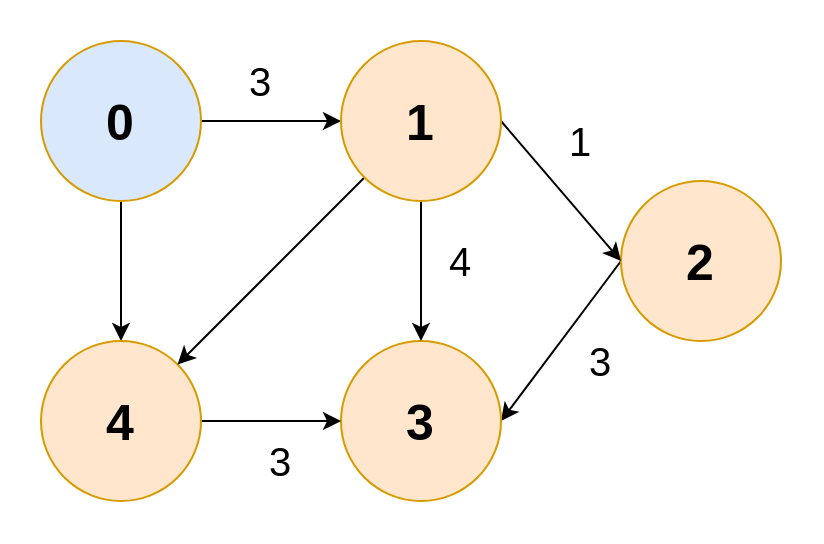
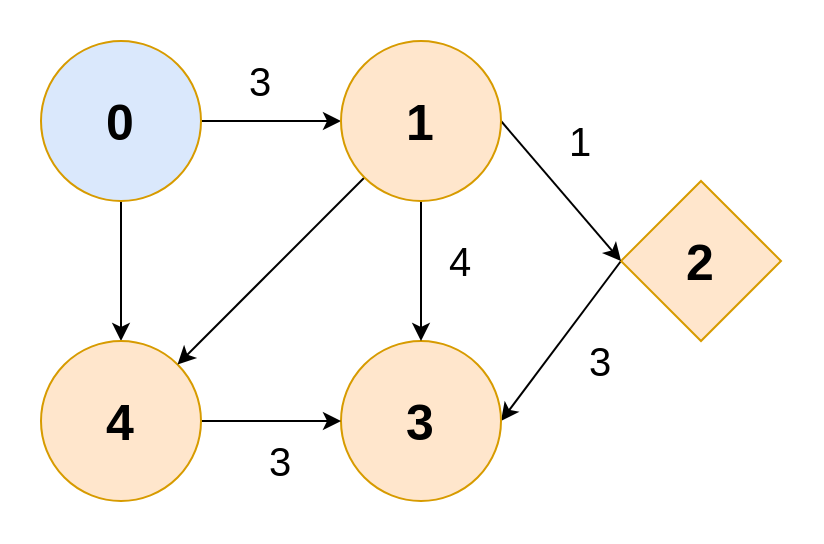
node "2": shape ellipse -> diamond
